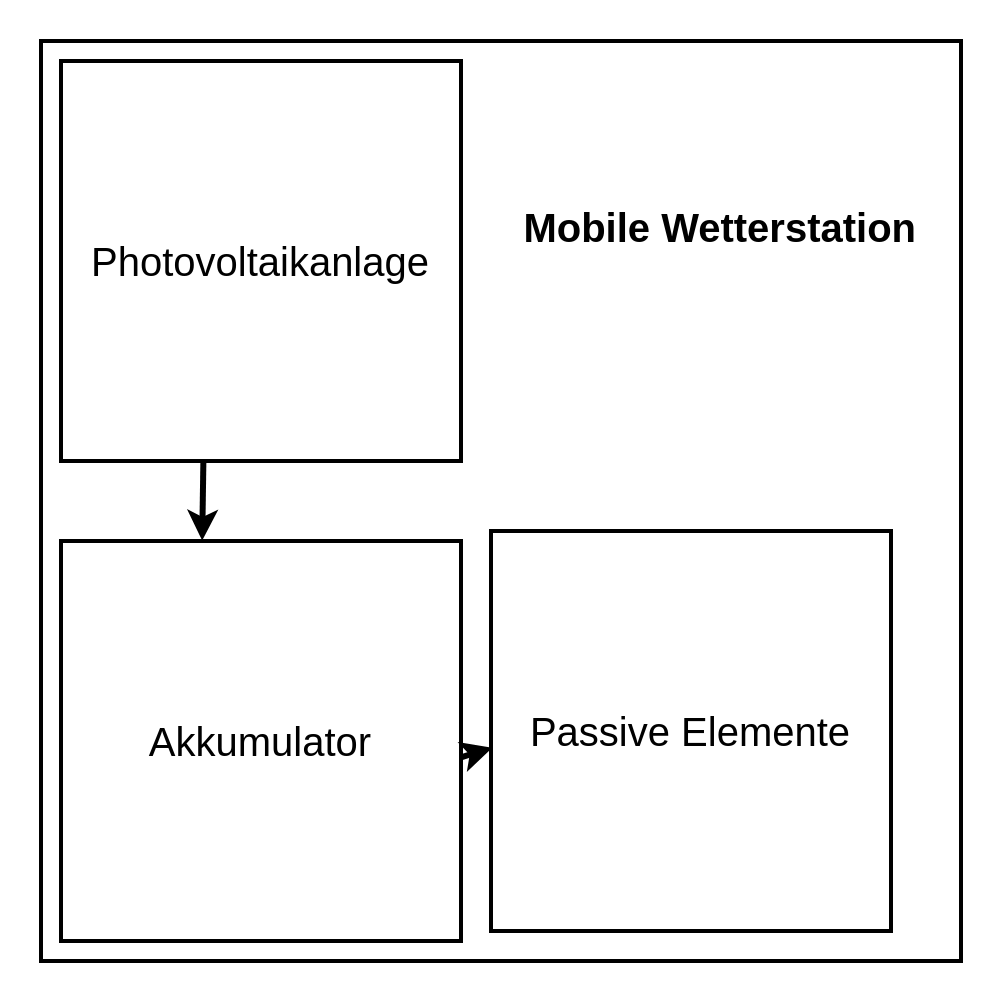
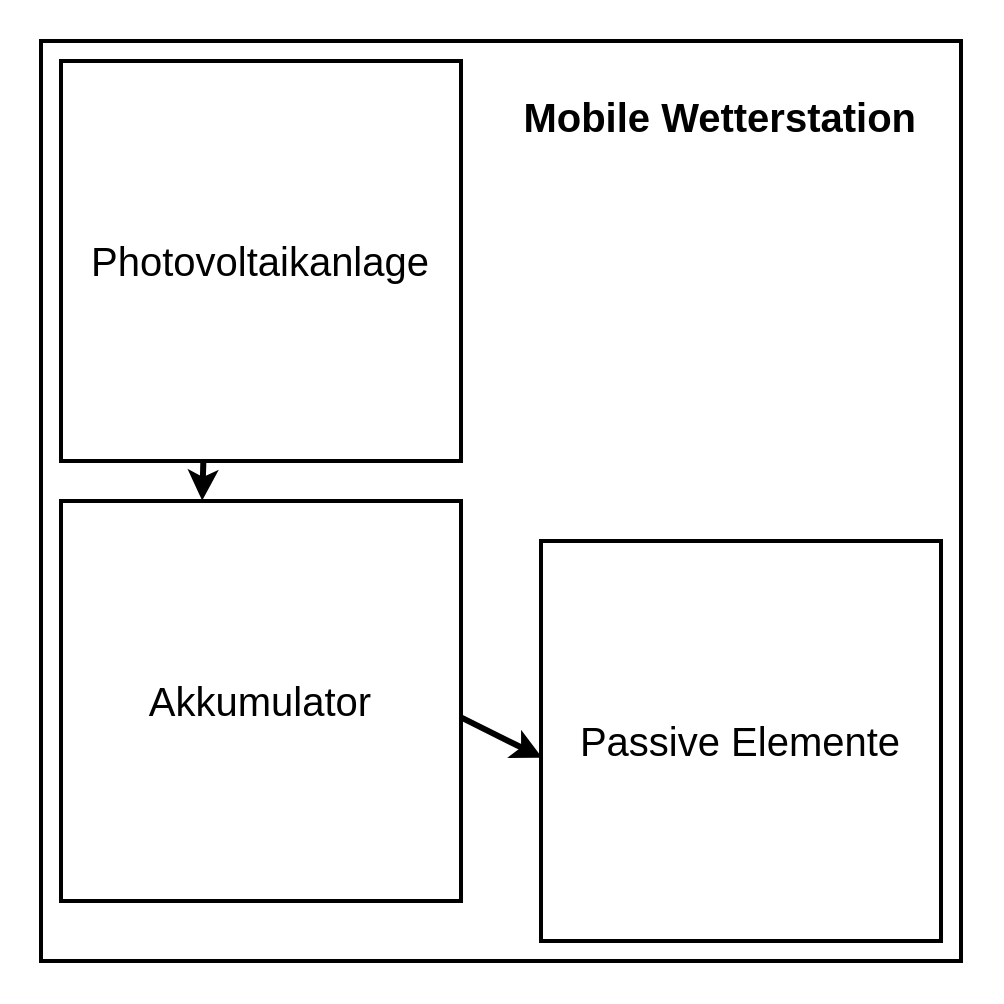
node "Mobile Wetterstation": moved (701, 241) -> (701, 131)
node "Passive Elemente": moved (691, 731) -> (741, 741)
node "Akkumulator": moved (261, 741) -> (261, 701)
